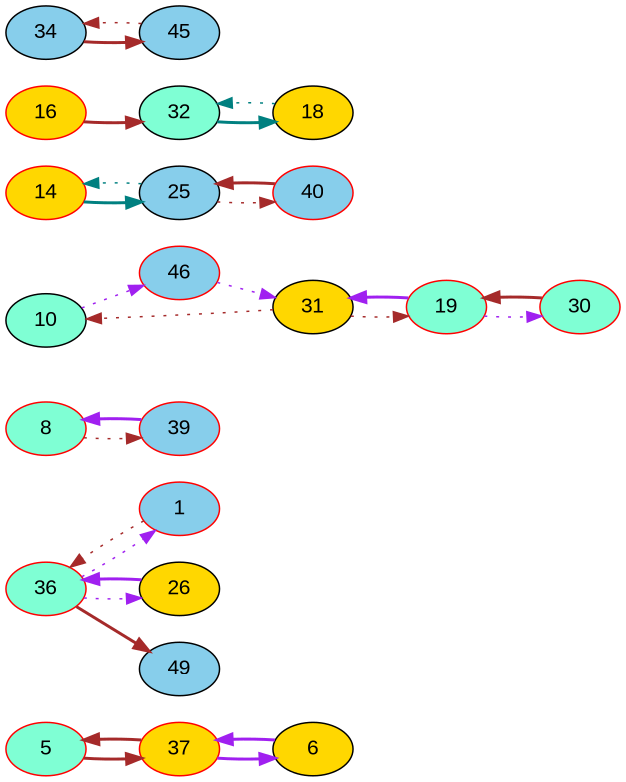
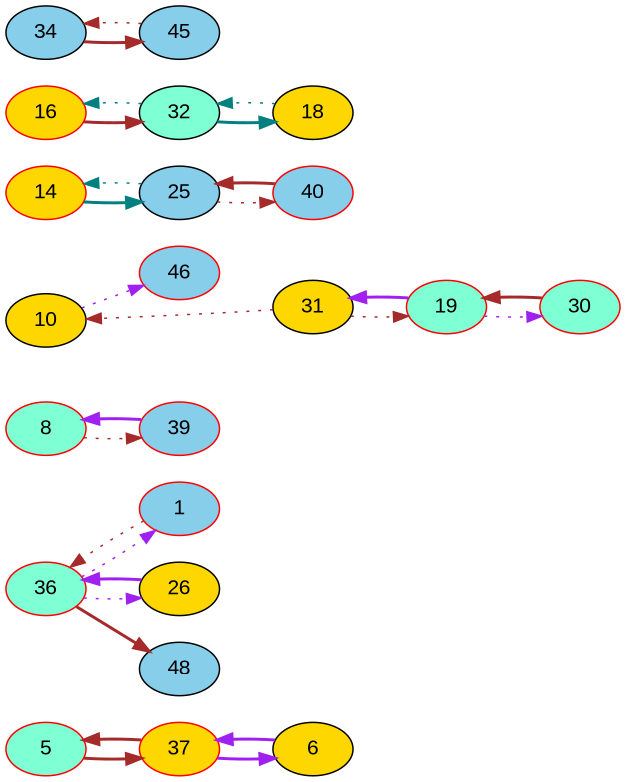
edge "32" -> "16": added
edge "46" -> "31": removed
node "10": fillcolor aquamarine -> gold
node "49": label "49" -> "48"
